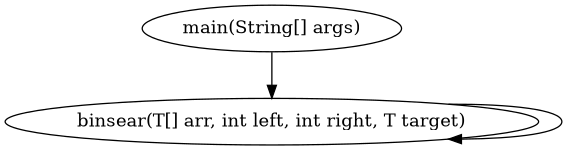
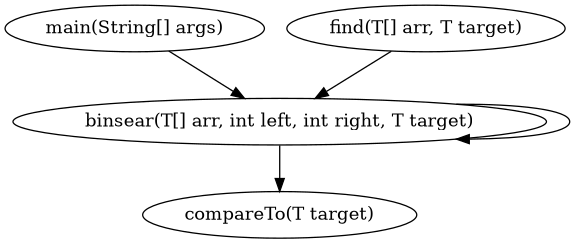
node "find(T[] arr, T target)": added
node "compareTo(T target)": added
